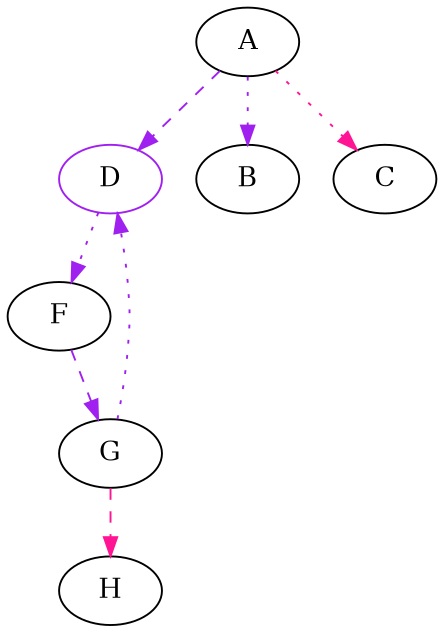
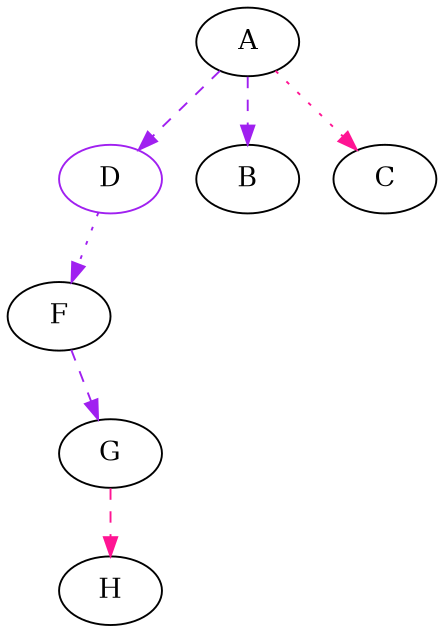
edge "A" -> "B": style dotted -> dashed
edge "G" -> "D": removed
